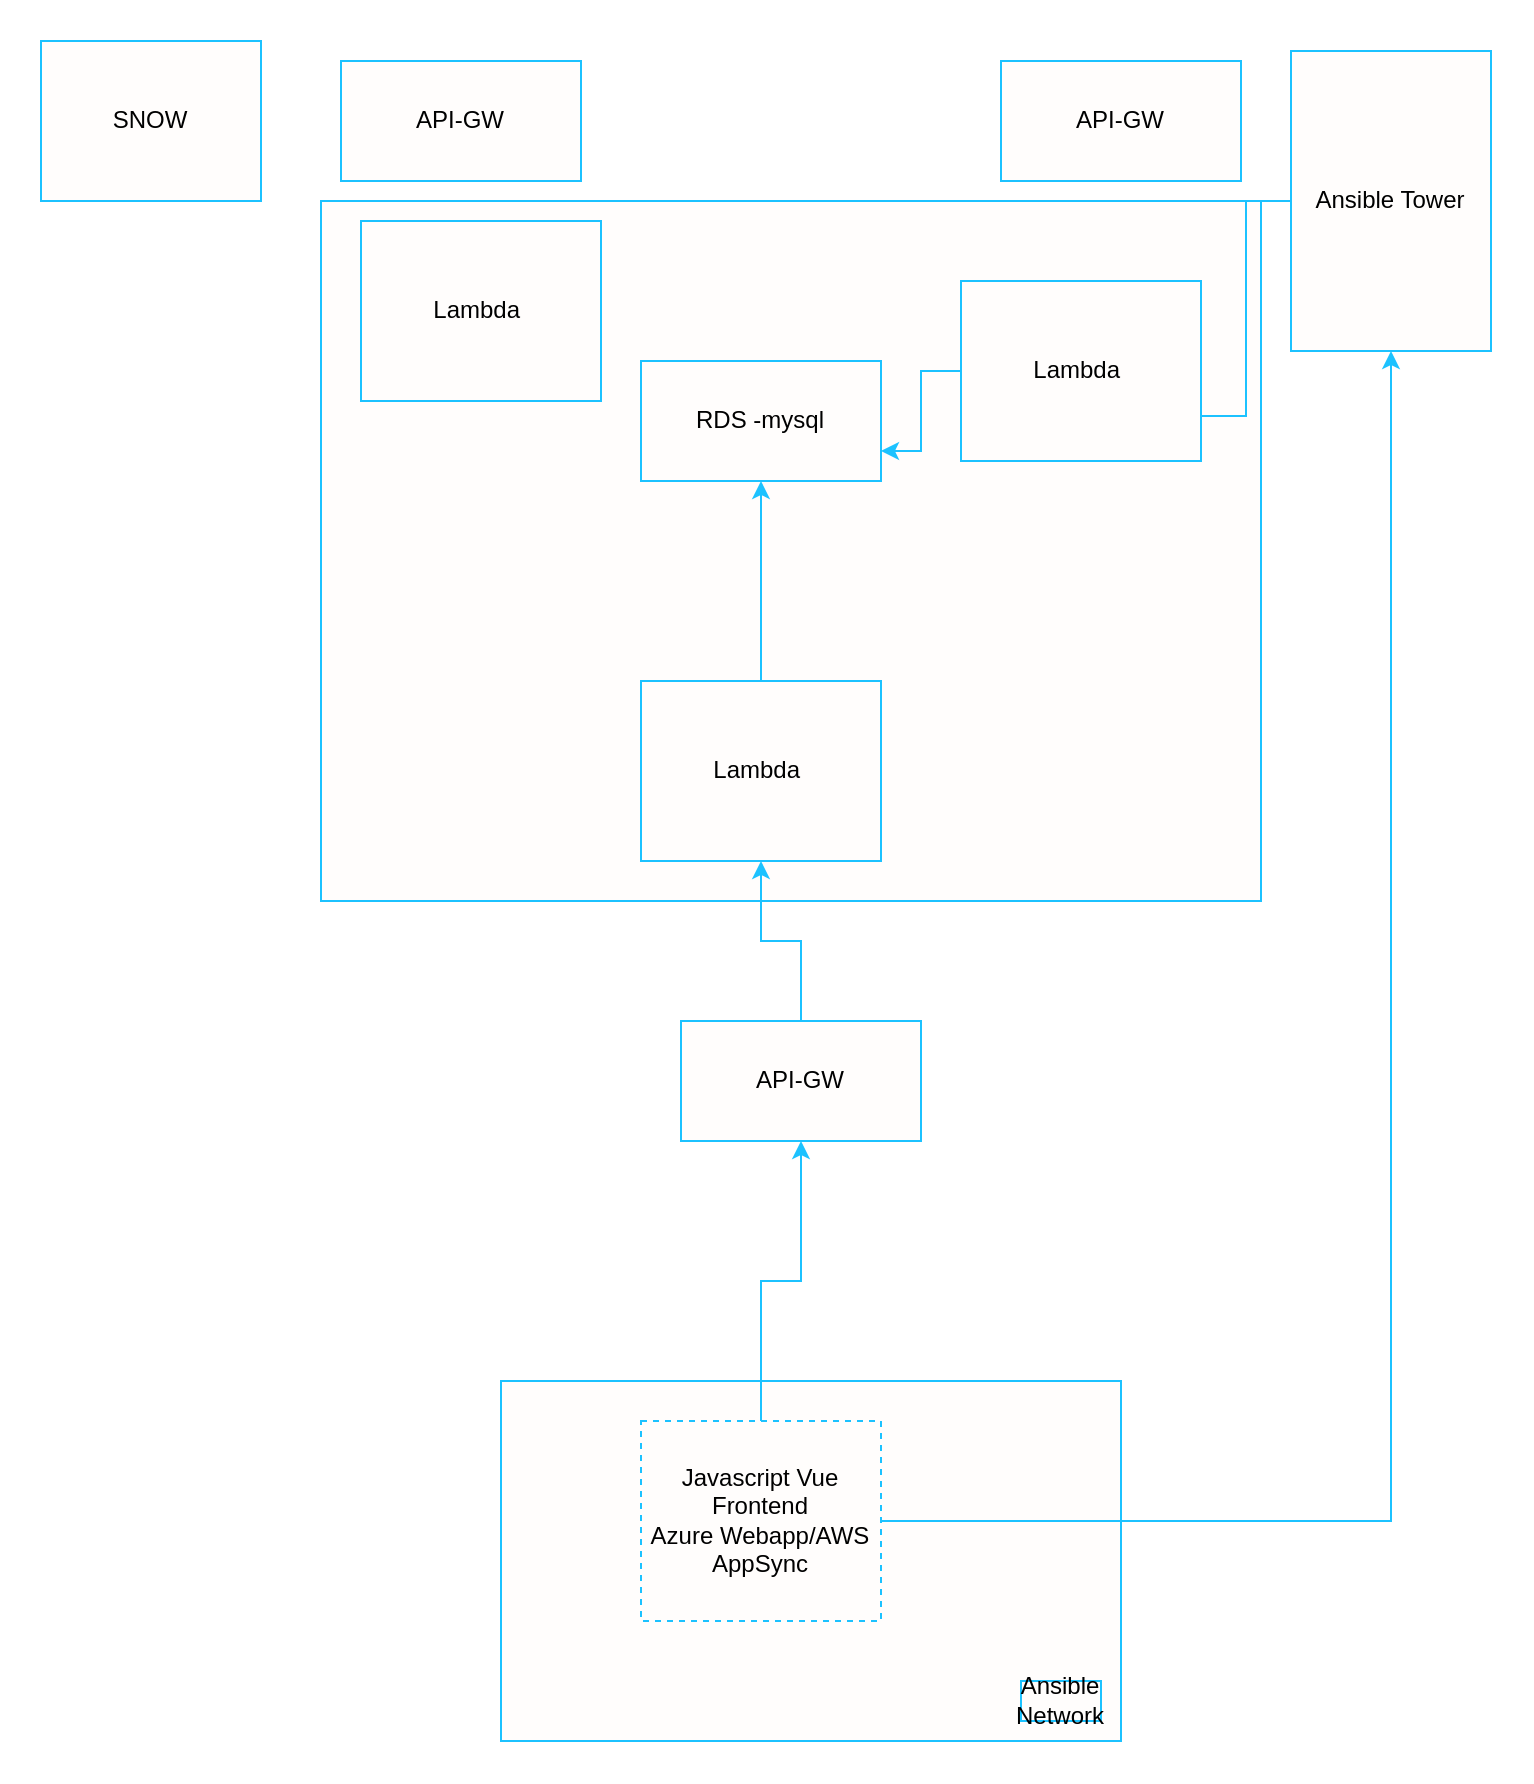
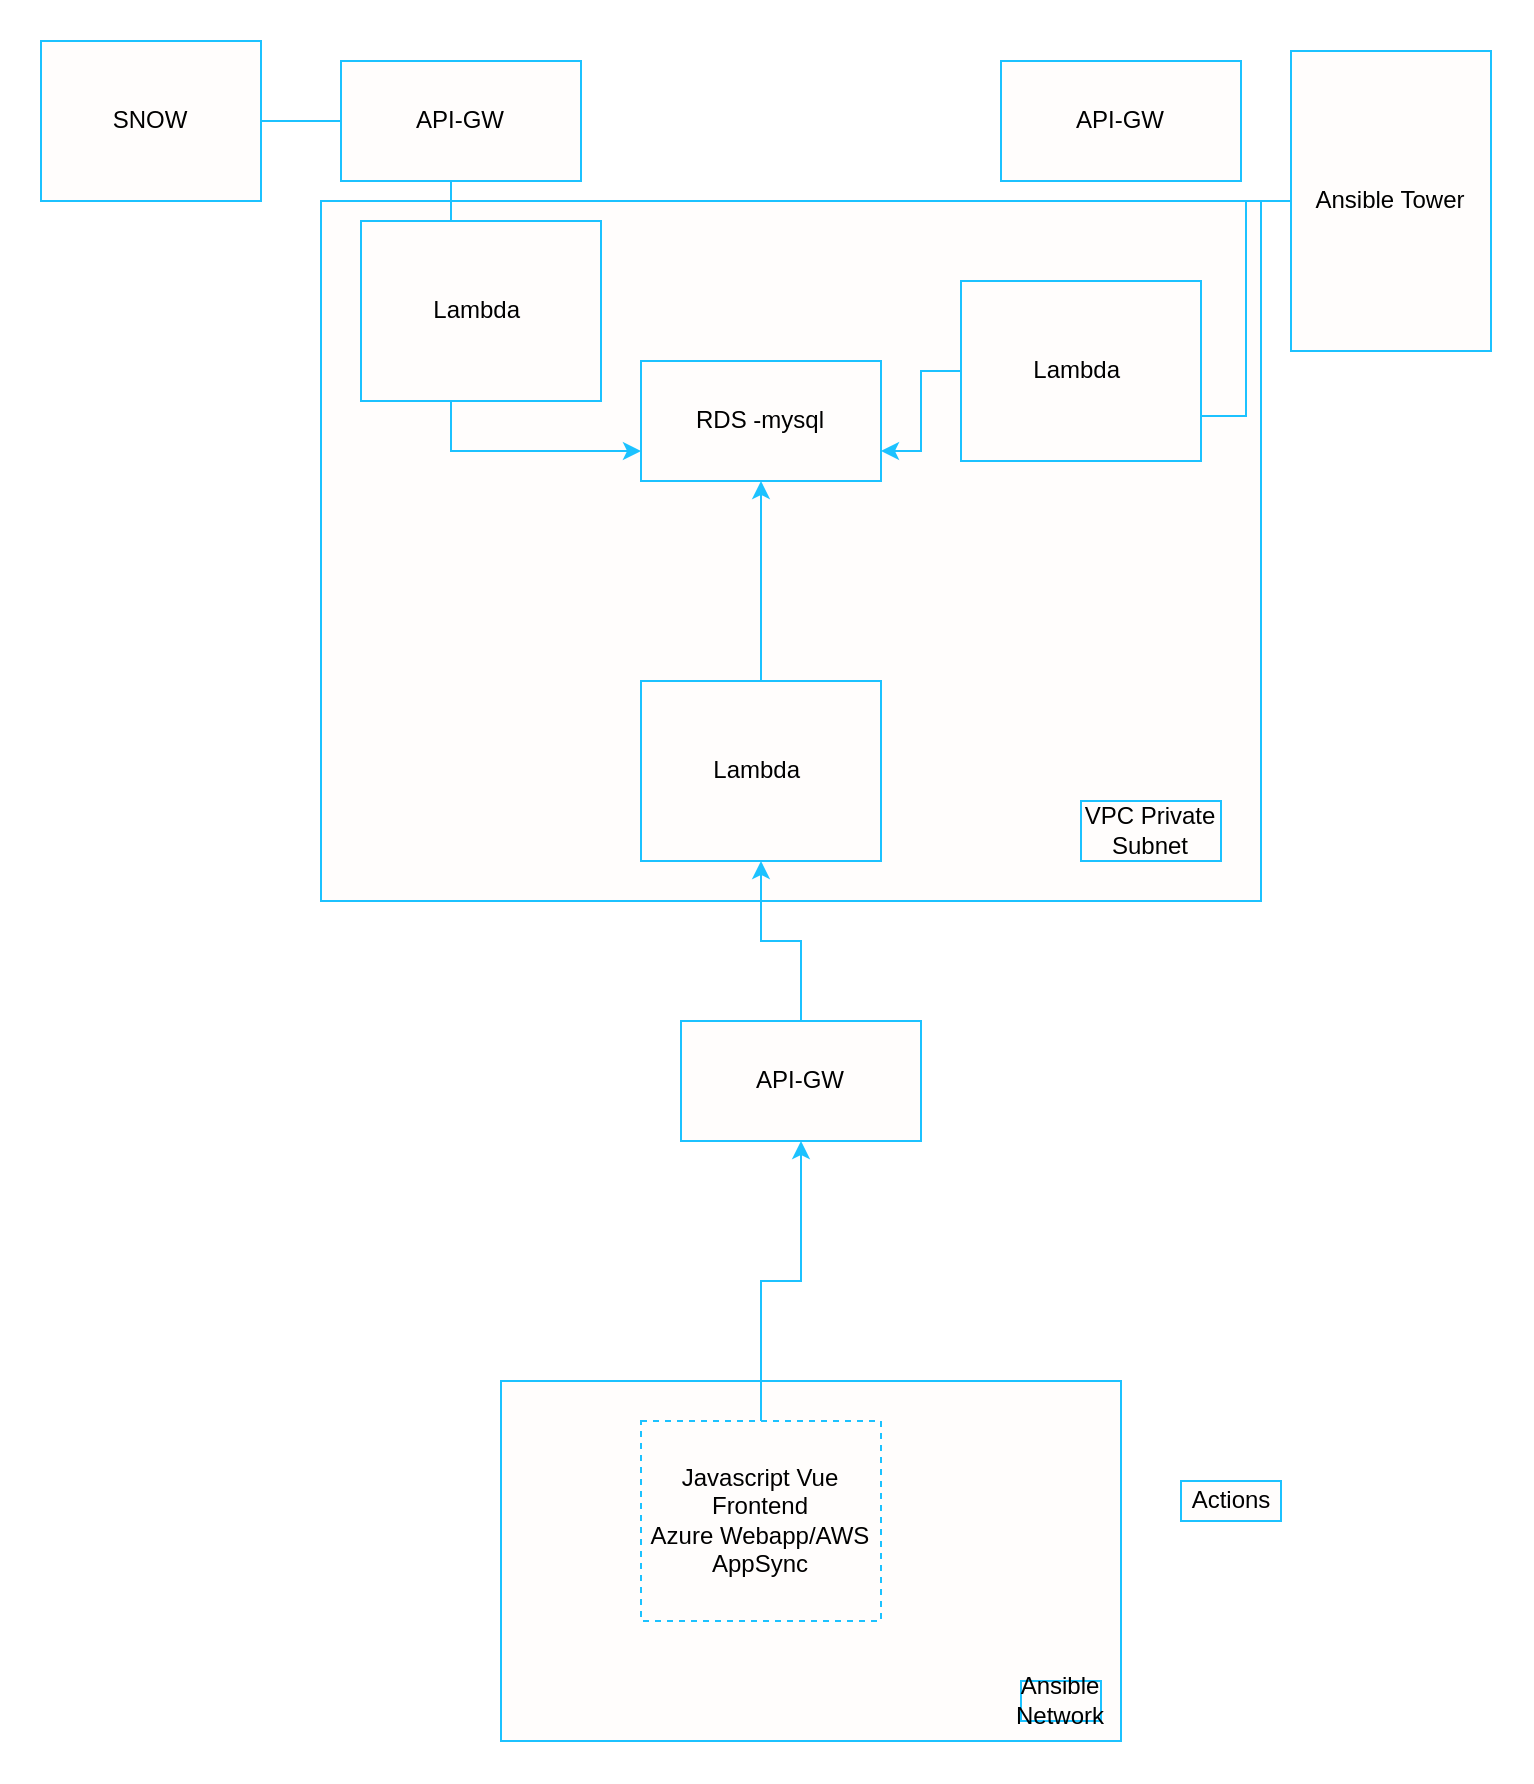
edge "SNOW" -> "RDS -mysql": added
node "VPC Private Subnet": added
edge "Javascript Vue Frontend Azure Webapp/AWS AppSync" -> "Ansible Tower": removed
node "Actions": added
